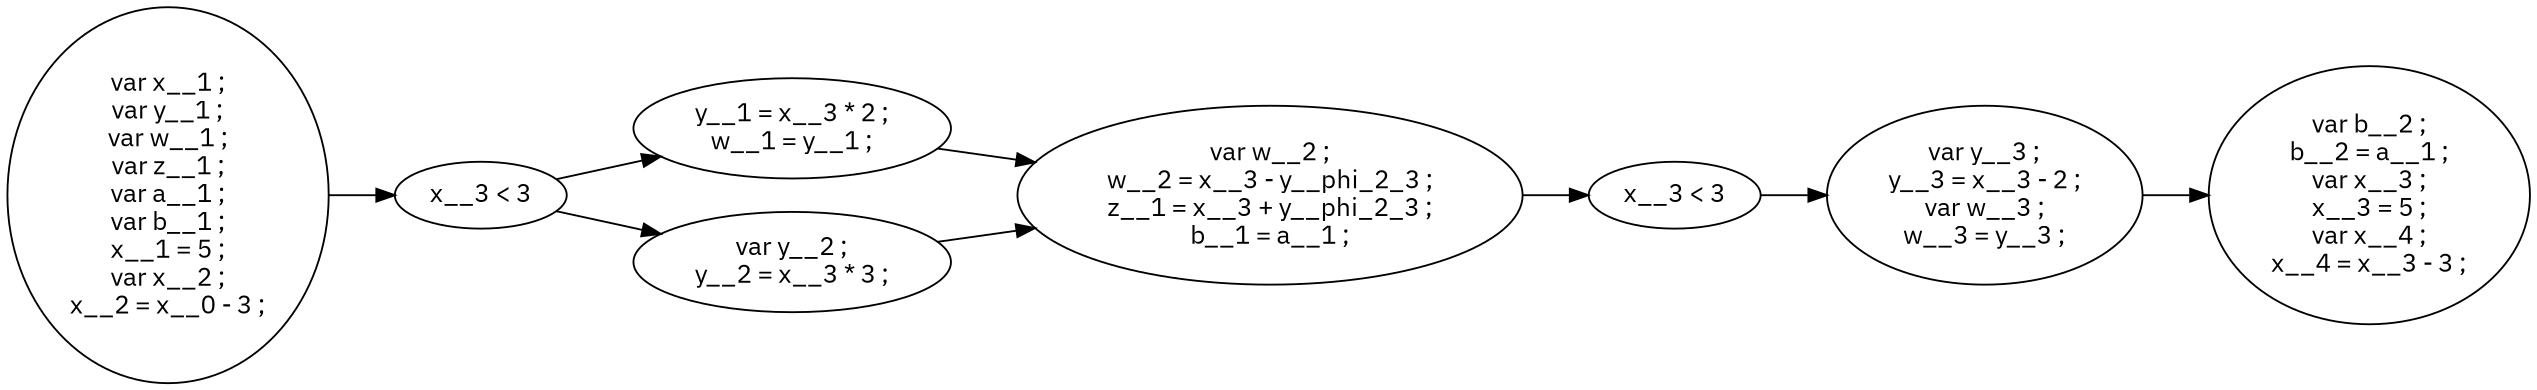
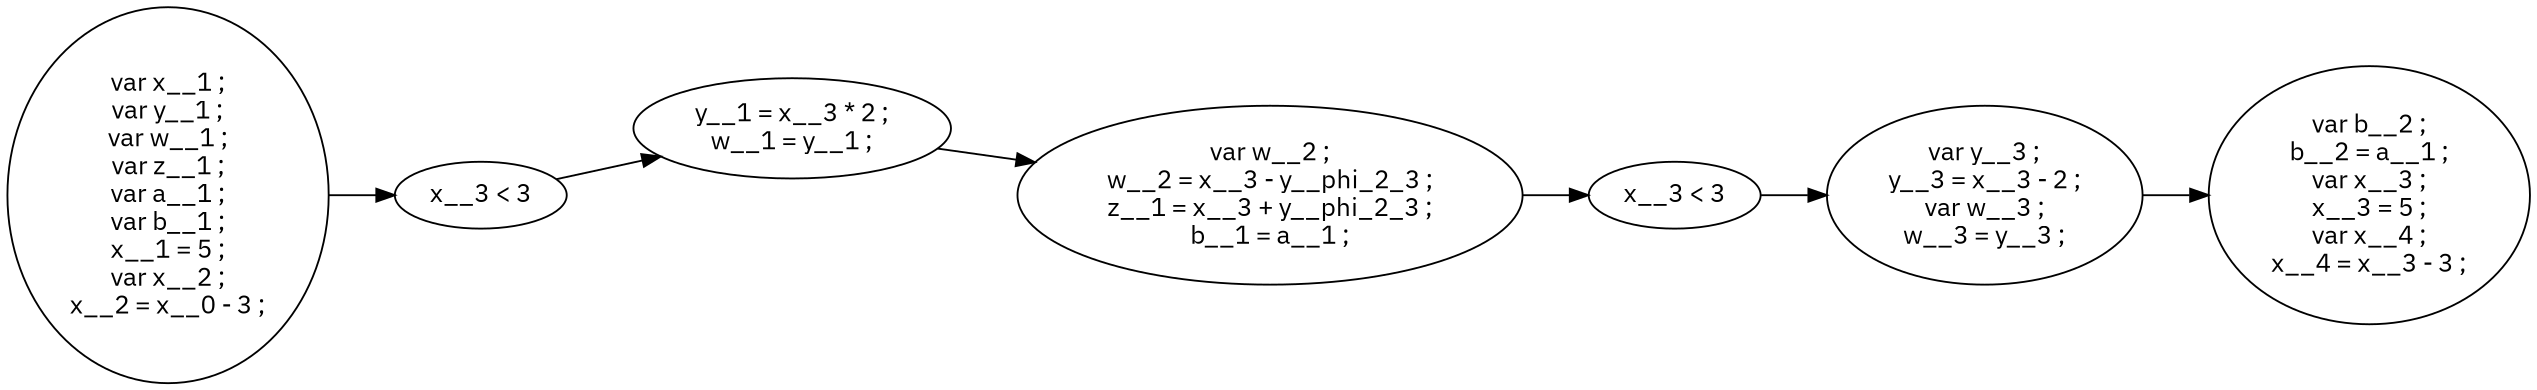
node "var y__2 ; y__2 = x__3 * 3 ;": removed
